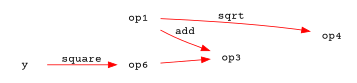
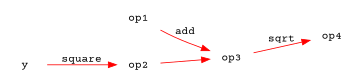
edge "op1" -> "op4": now "op3" -> "op4"
node "op6": label "op6" -> "op2"
